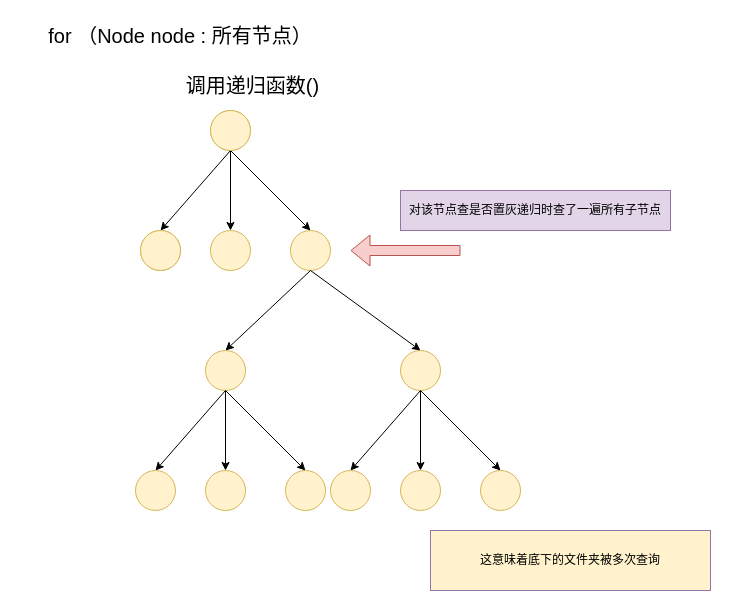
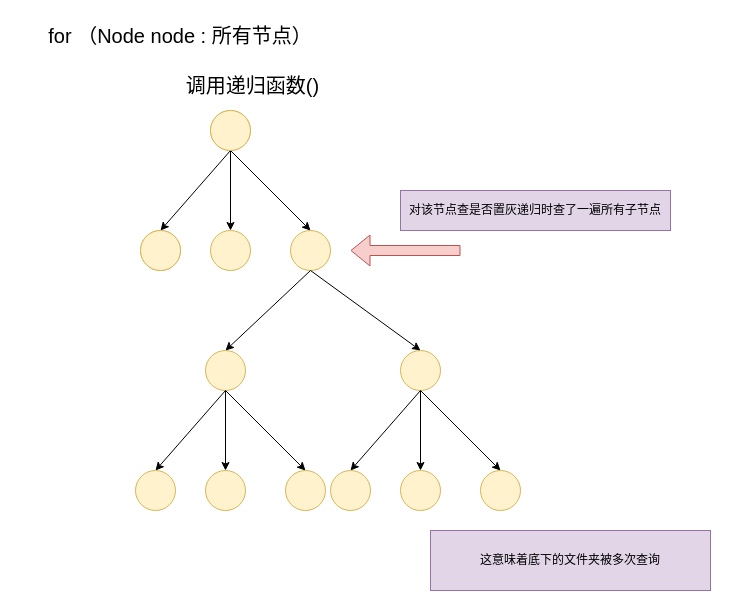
node "这意味着底下的文件夹被多次查询": fillcolor #fff2cc -> #e1d5e7
